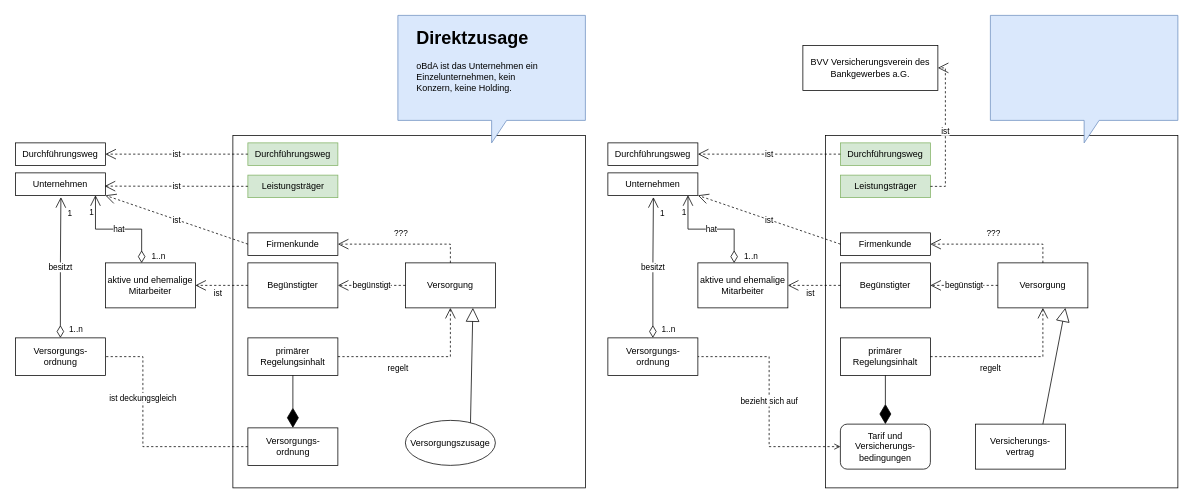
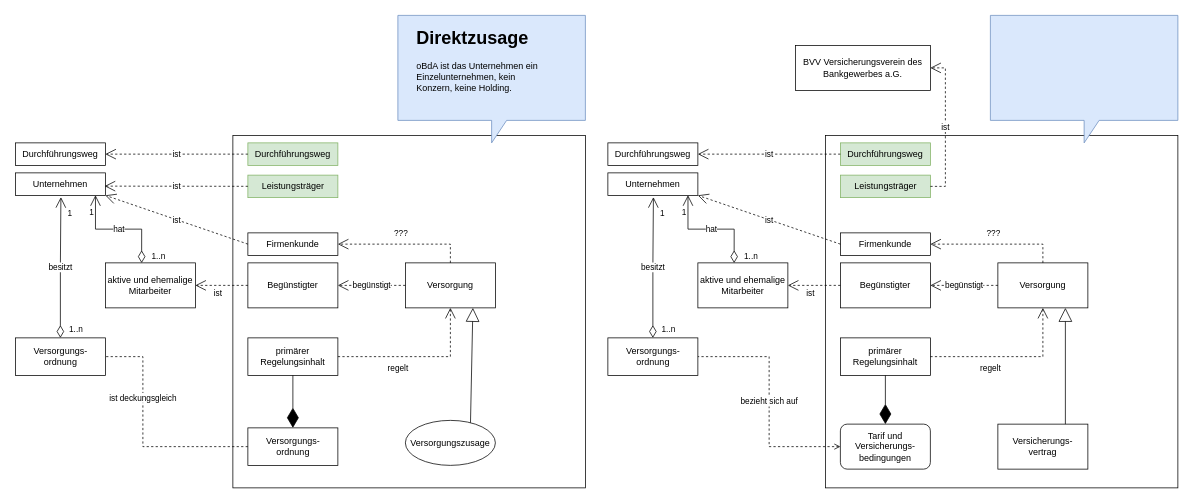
node "BVV Versicherungsverein des Bankgewerbes a.G.": moved (870, 68) -> (863, 68)
node "Versicherungs- vertrag": moved (1020, 447) -> (1043, 447)
